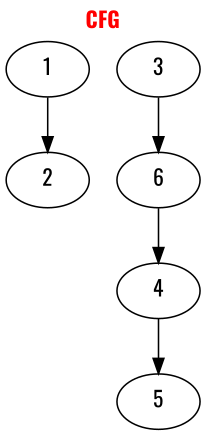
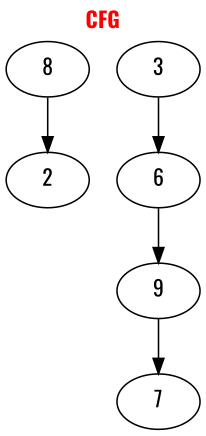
node "1": label "1" -> "8"
node "4": label "4" -> "9"
node "5": label "5" -> "7"
